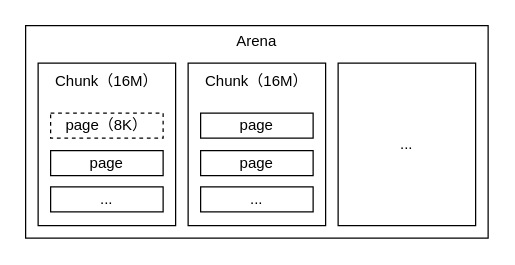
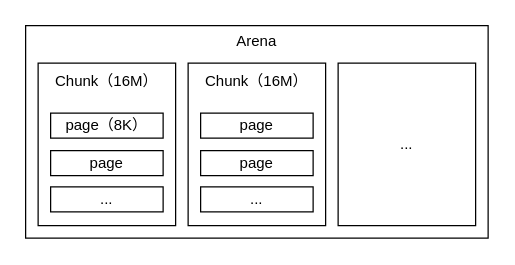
node "page（8K）": style dashed -> solid
